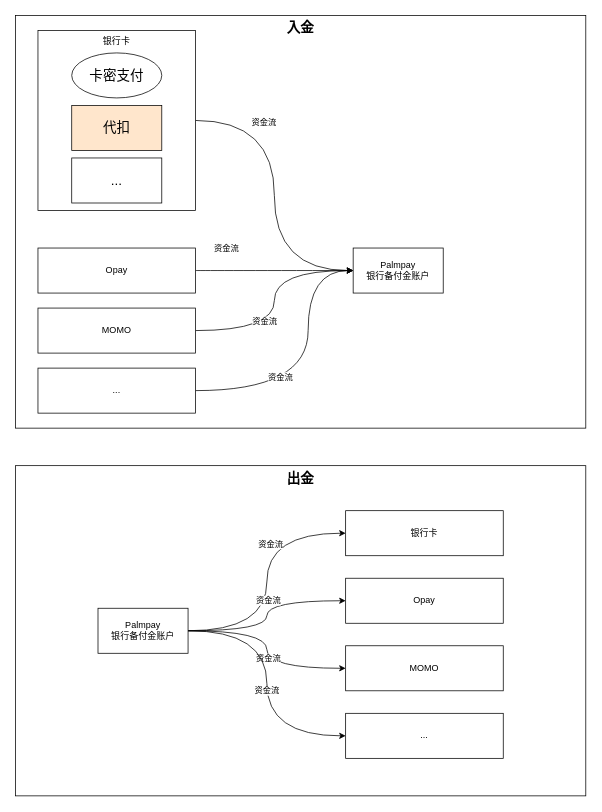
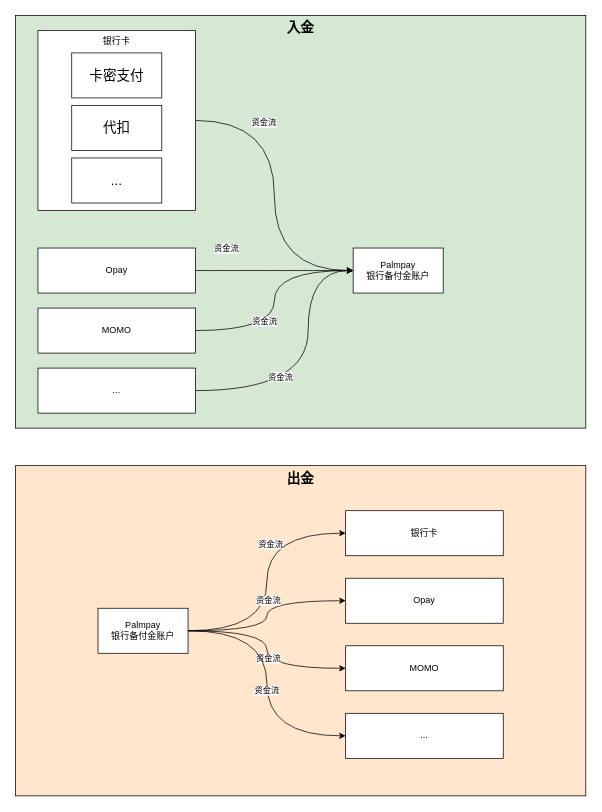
node "卡密支付": shape ellipse -> rectangle
node "代扣": fillcolor #ffe6cc -> #ffffff
node "入金": fillcolor #ffffff -> #d5e8d4
node "出金": fillcolor #ffffff -> #ffe6cc
